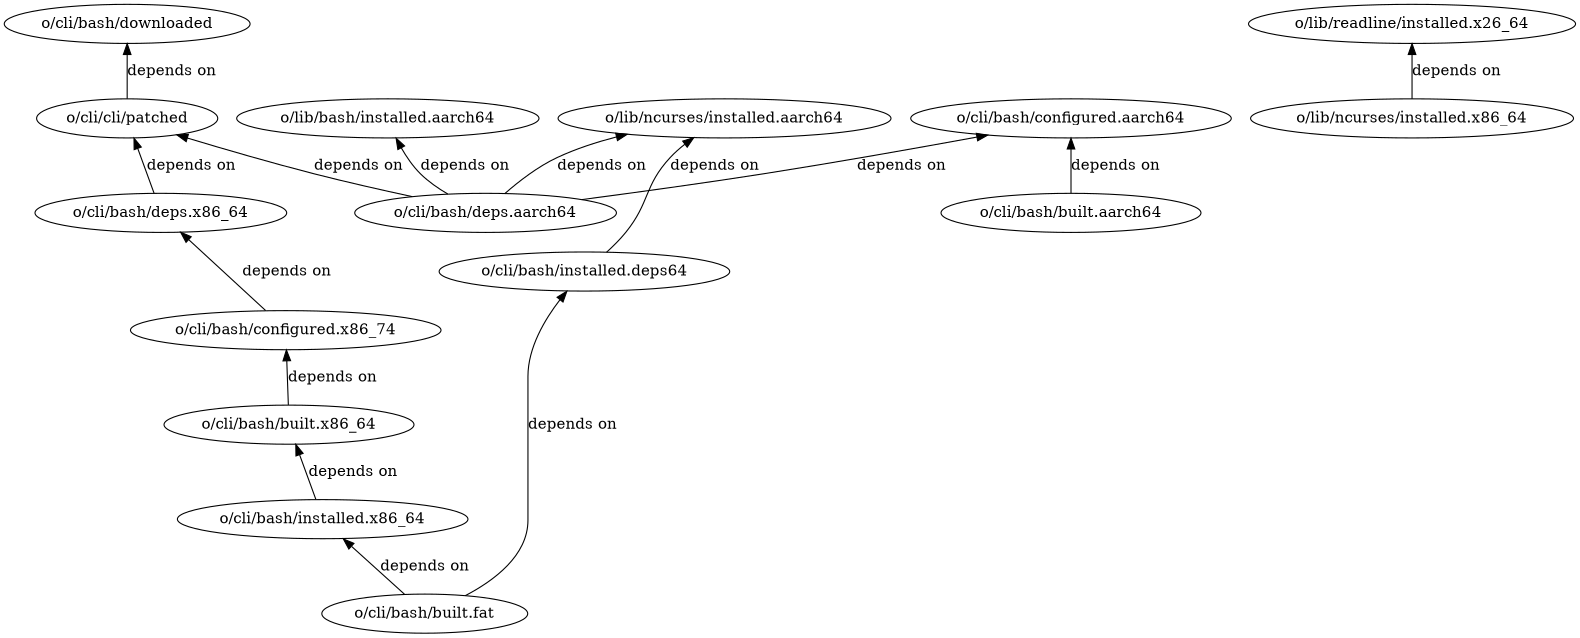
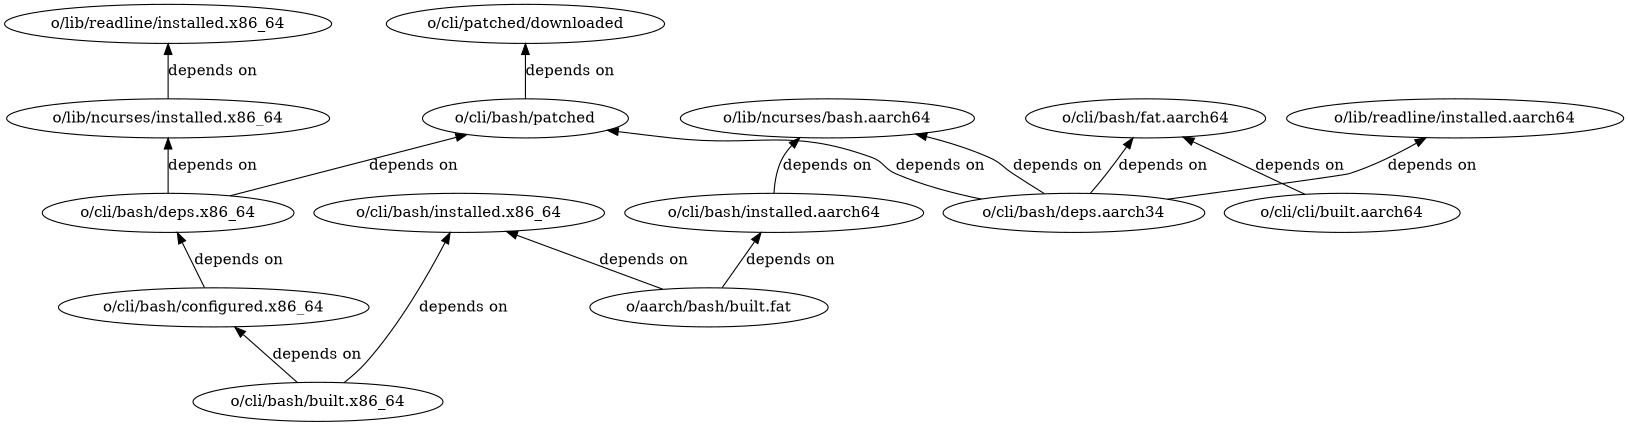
node "o/cli/bash/downloaded": label "o/cli/bash/downloaded" -> "o/cli/patched/downloaded"
node "o/lib/readline/installed.x26_64": label "o/lib/readline/installed.x26_64" -> "o/lib/readline/installed.x86_64"
node "o/cli/cli/patched": label "o/cli/cli/patched" -> "o/cli/bash/patched"
node "o/lib/bash/installed.aarch64": label "o/lib/bash/installed.aarch64" -> "o/lib/readline/installed.aarch64"
node "o/lib/ncurses/installed.aarch64": label "o/lib/ncurses/installed.aarch64" -> "o/lib/ncurses/bash.aarch64"
node "o/cli/bash/configured.aarch64": label "o/cli/bash/configured.aarch64" -> "o/cli/bash/fat.aarch64"
edge "o/cli/bash/deps.x86_64" -> "o/lib/ncurses/installed.x86_64": added, label "depends on"
node "o/cli/bash/deps.aarch64": label "o/cli/bash/deps.aarch64" -> "o/cli/bash/deps.aarch34"
node "o/cli/bash/built.aarch64": label "o/cli/bash/built.aarch64" -> "o/cli/cli/built.aarch64"
node "o/cli/bash/installed.deps64": label "o/cli/bash/installed.deps64" -> "o/cli/bash/installed.aarch64"
node "o/cli/bash/configured.x86_74": label "o/cli/bash/configured.x86_74" -> "o/cli/bash/configured.x86_64"
edge "o/cli/bash/installed.x86_64" -> "o/cli/bash/built.x86_64": reversed
node "o/cli/bash/built.fat": label "o/cli/bash/built.fat" -> "o/aarch/bash/built.fat"
